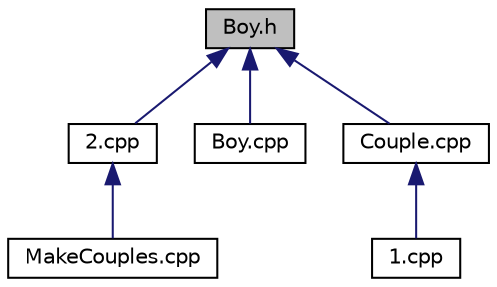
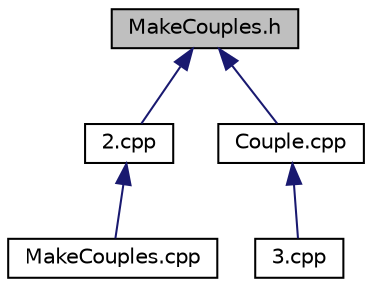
node "Boy.h": label "Boy.h" -> "MakeCouples.h"
node "Boy.cpp": removed
node "1.cpp": label "1.cpp" -> "3.cpp"
